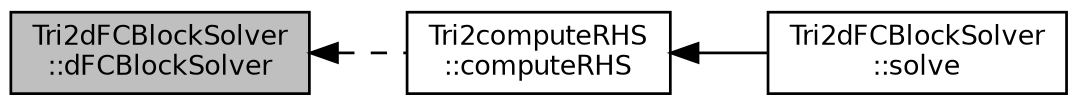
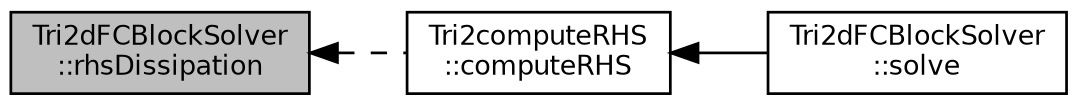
node "Tri2dFCBlockSolver ::dFCBlockSolver": label "Tri2dFCBlockSolver ::dFCBlockSolver" -> "Tri2dFCBlockSolver ::rhsDissipation"
